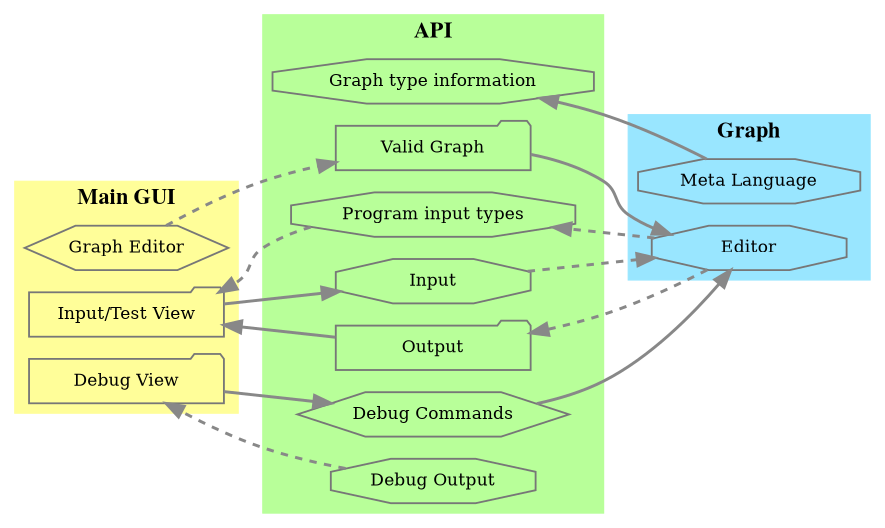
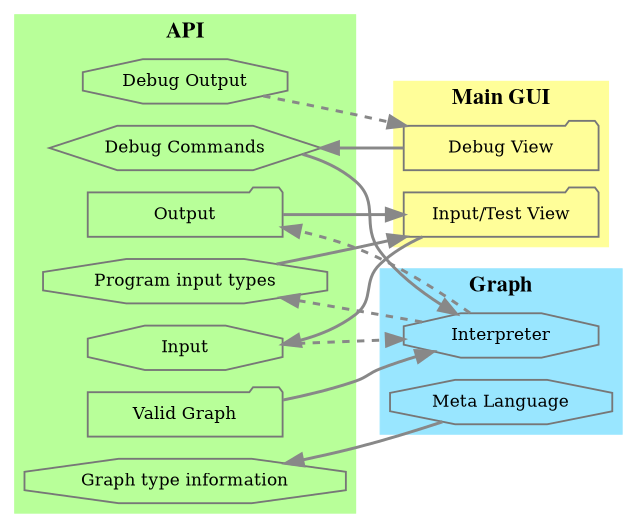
edge "Program input types" -> "Input/Test View": style dashed -> solid
node "Graph Editor": removed
node "Editor": label "Editor" -> "Interpreter"
